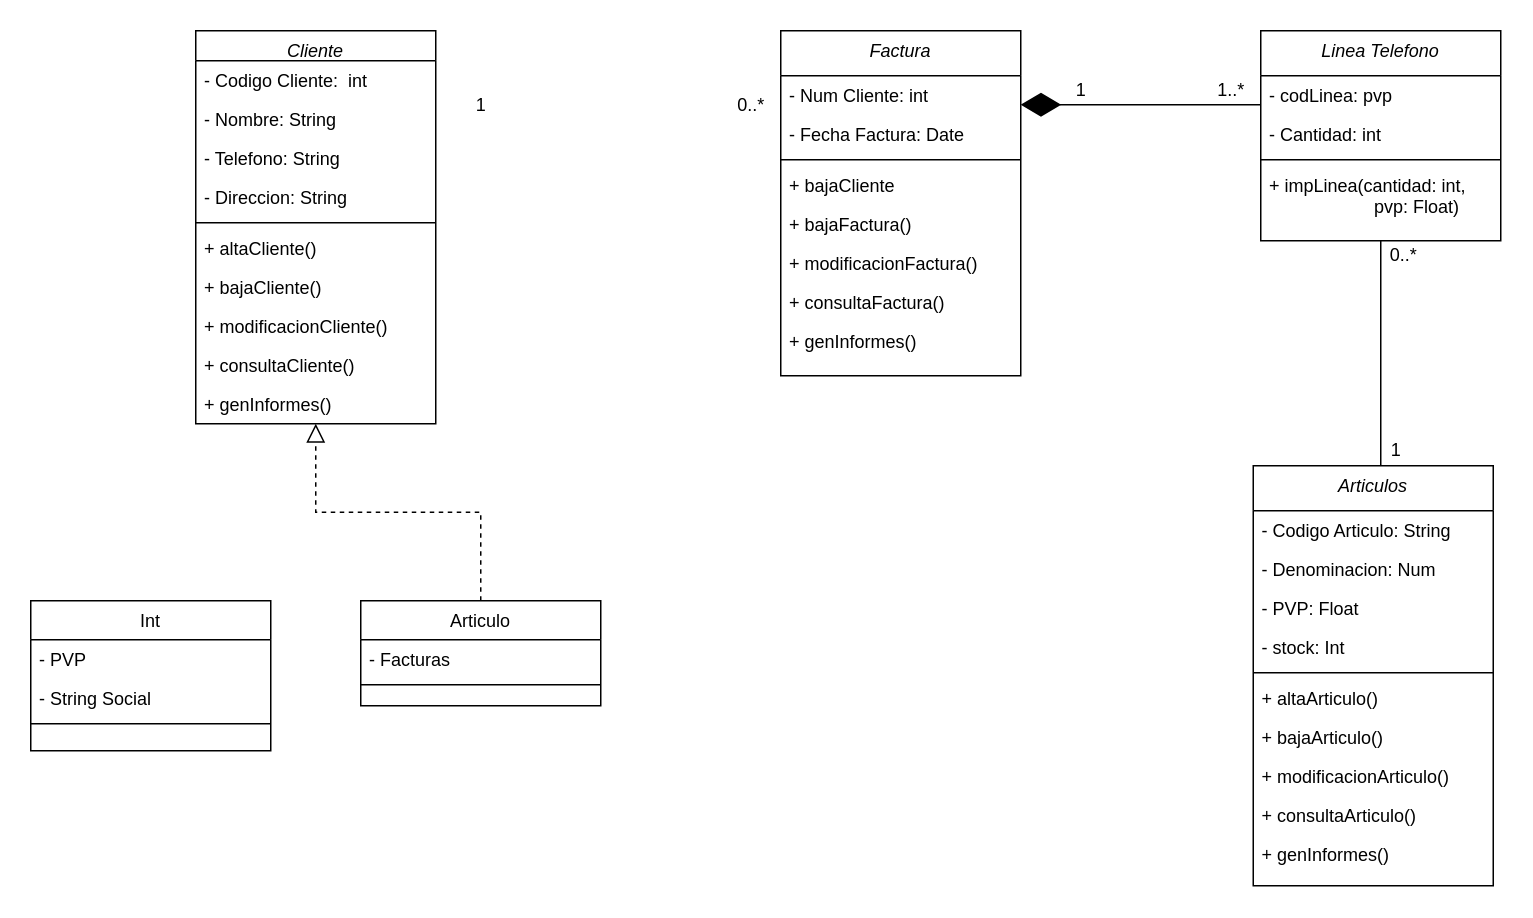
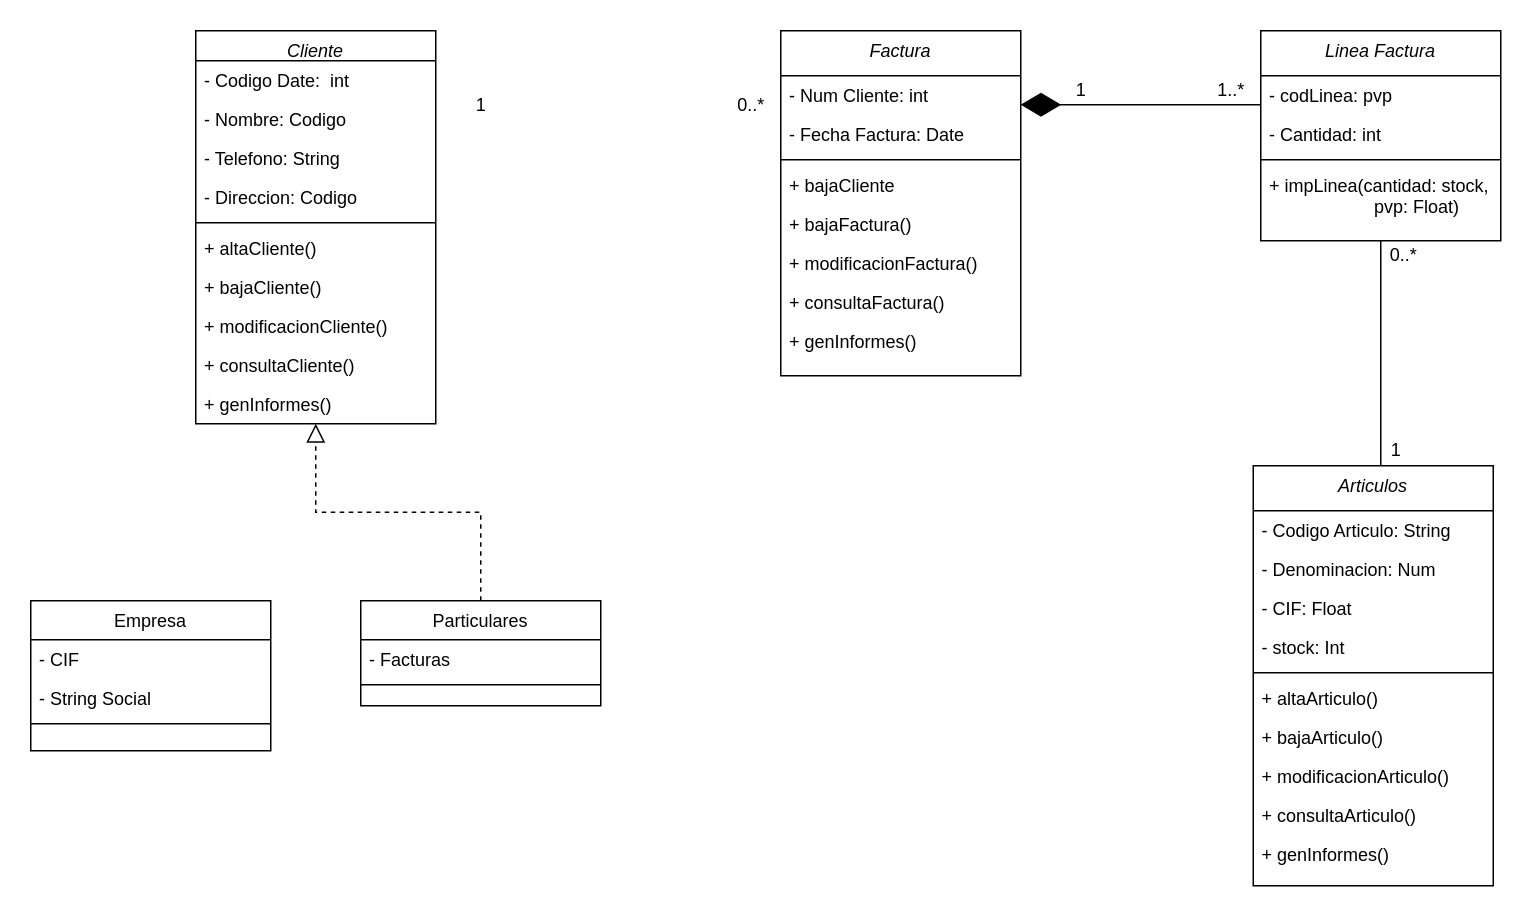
node "Linea Telefono": label "Linea Telefono" -> "Linea Factura"
node "- Codigo Cliente: int": label "- Codigo Cliente: int" -> "- Codigo Date: int"
node "- Nombre: String": label "- Nombre: String" -> "- Nombre: Codigo"
node "+ impLinea(cantidad: int, pvp: Float)": label "+ impLinea(cantidad: int, pvp: Float)" -> "+ impLinea(cantidad: stock, pvp: Float)"
node "- Direccion: String": label "- Direccion: String" -> "- Direccion: Codigo"
node "- PVP: Float": label "- PVP: Float" -> "- CIF: Float"
node "Int": label "Int" -> "Empresa"
node "Articulo": label "Articulo" -> "Particulares"
node "- PVP": label "- PVP" -> "- CIF"
